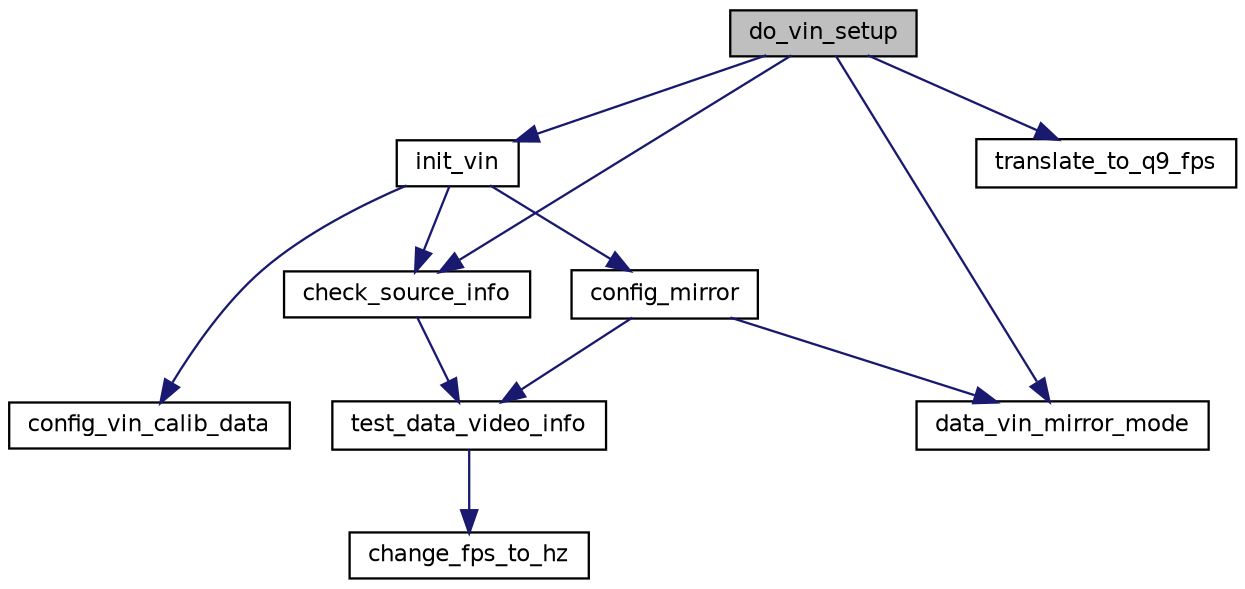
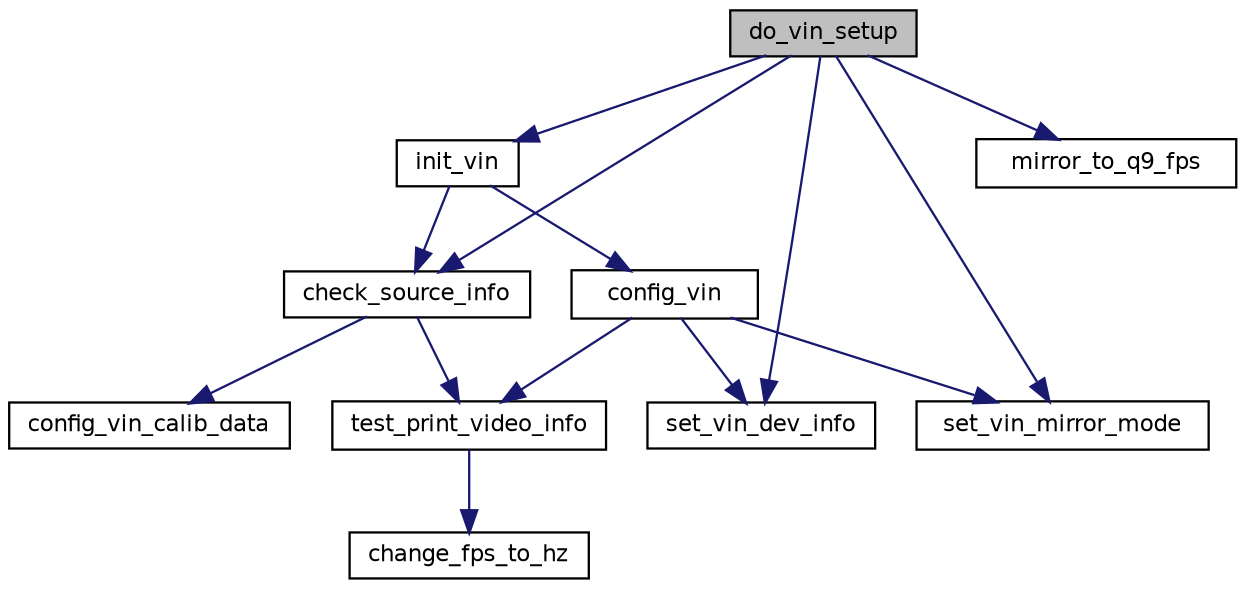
node "translate_to_q9_fps": label "translate_to_q9_fps" -> "mirror_to_q9_fps"
edge "init_vin" -> "config_vin_calib_data": now "check_source_info" -> "config_vin_calib_data"
node "config_mirror": label "config_mirror" -> "config_vin"
node "test_data_video_info": label "test_data_video_info" -> "test_print_video_info"
node "set_vin_dev_info": added
node "data_vin_mirror_mode": label "data_vin_mirror_mode" -> "set_vin_mirror_mode"
